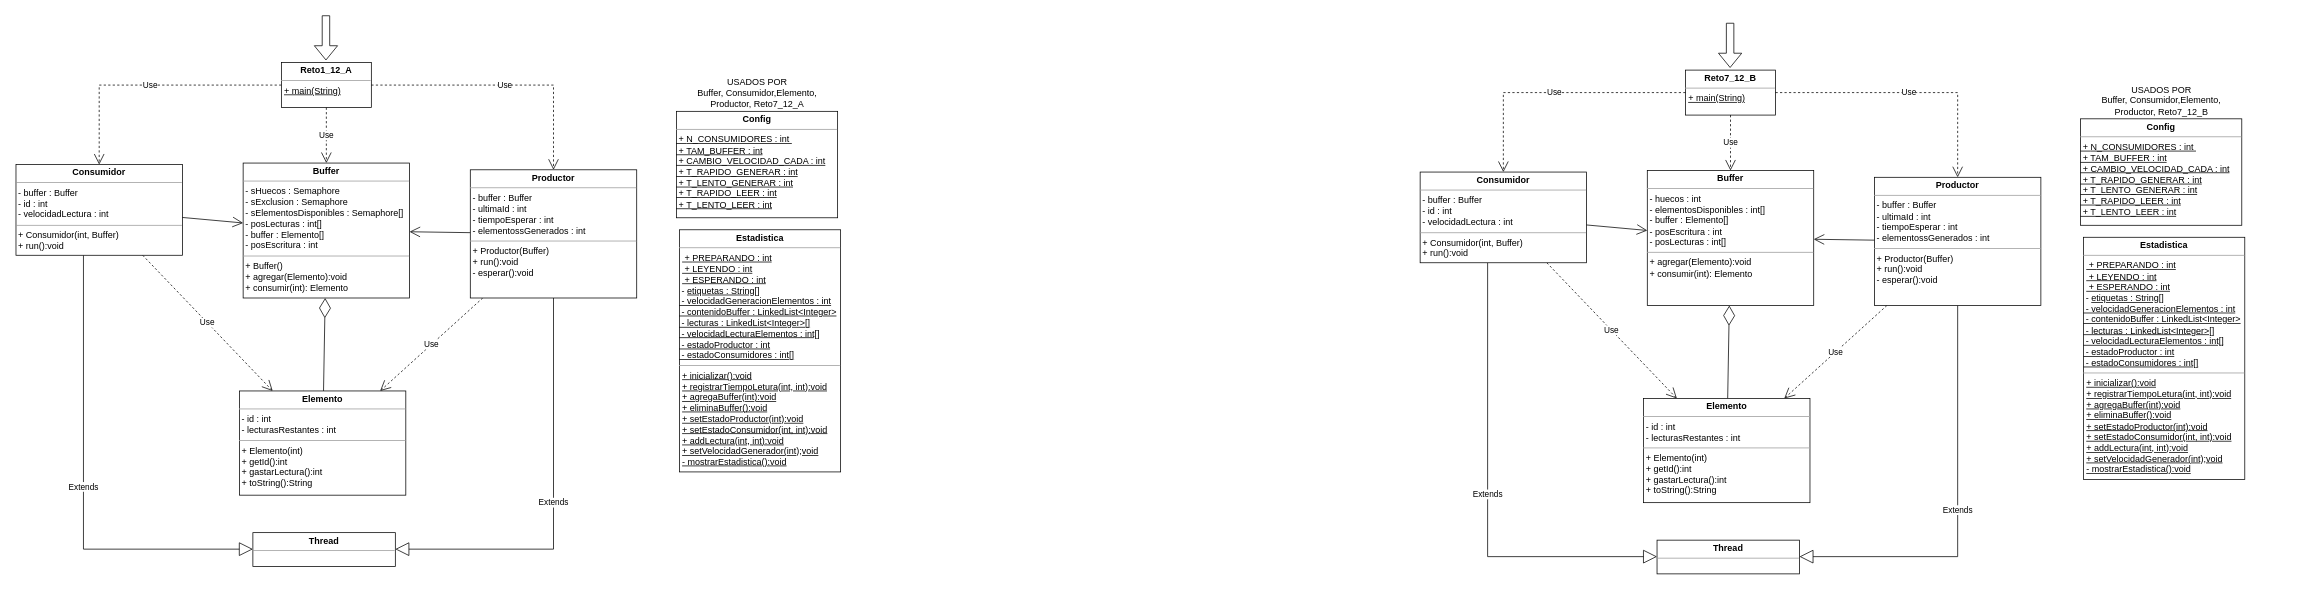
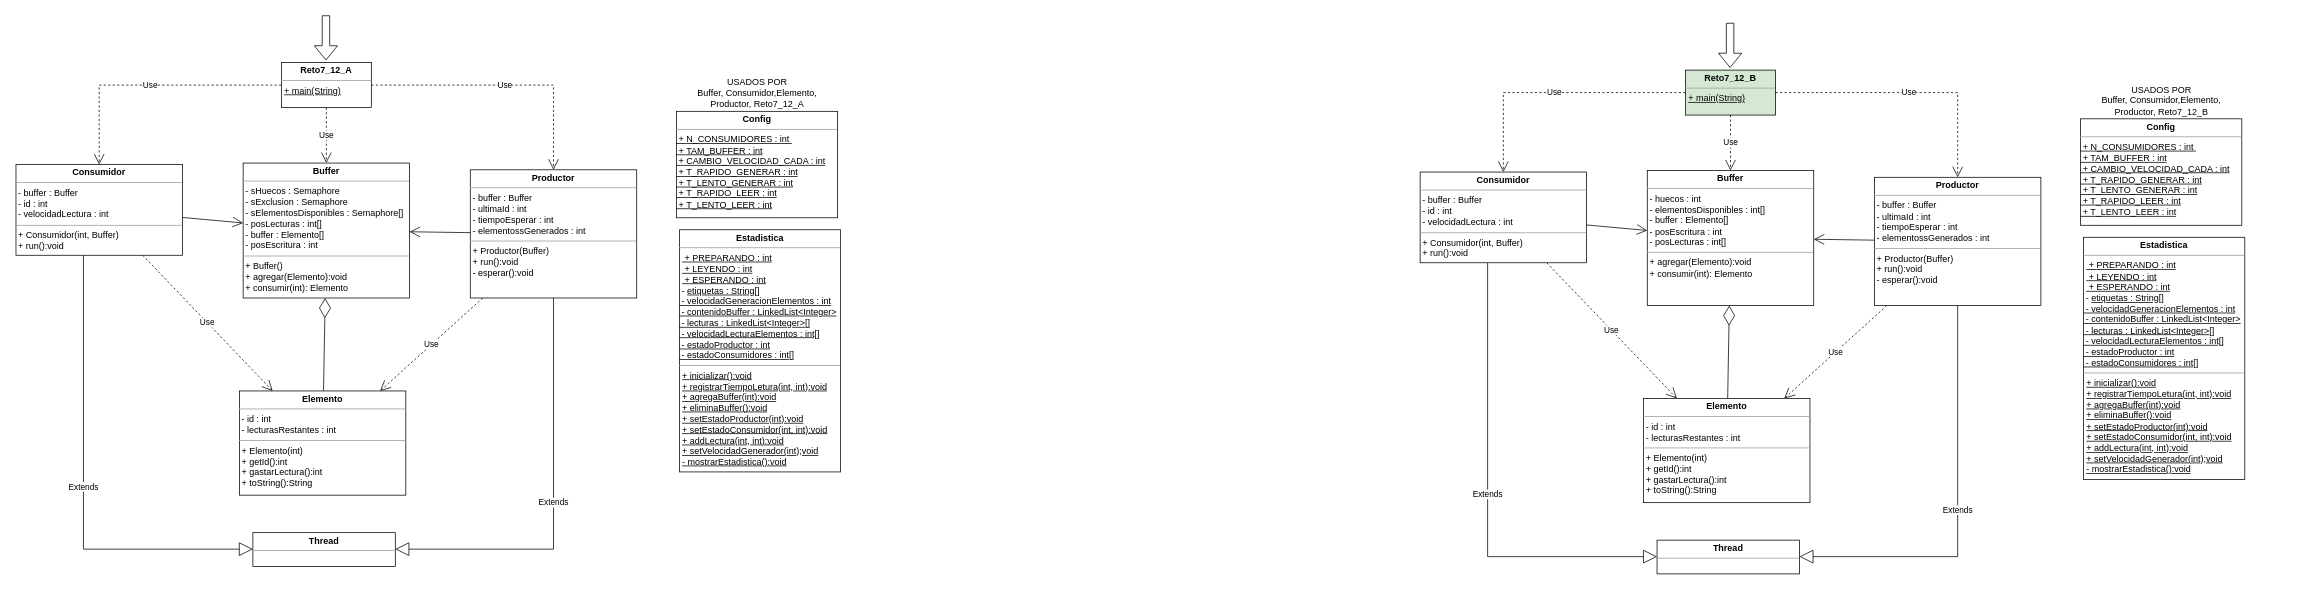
node "Reto1_12_A + main(String)": label "Reto1_12_A + main(String)" -> "Reto7_12_A + main(String)"
node "Reto7_12_B + main(String)": fillcolor #ffffff -> #d5e8d4
